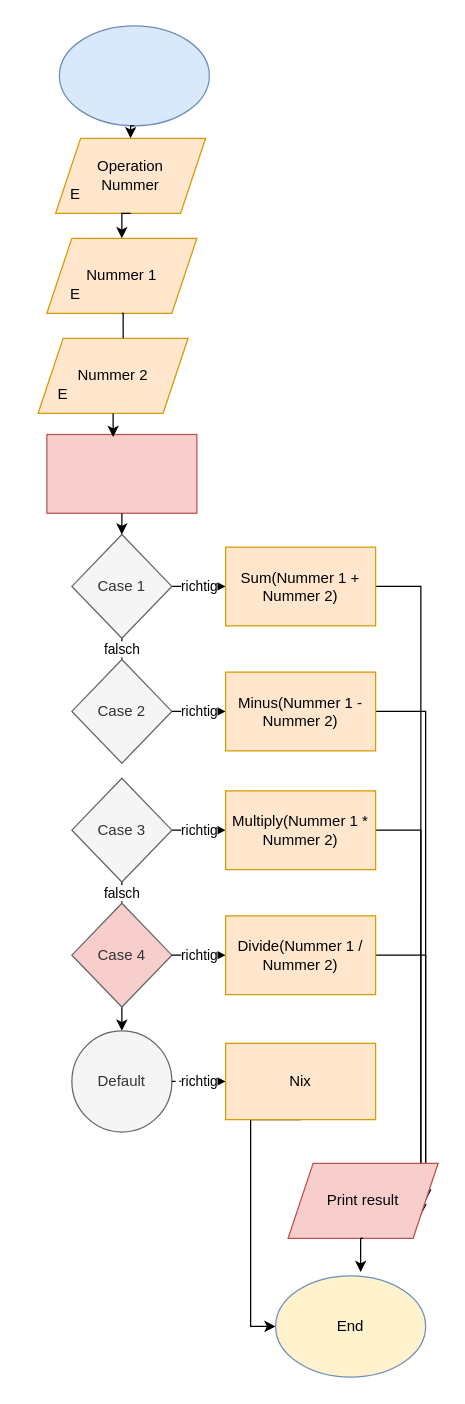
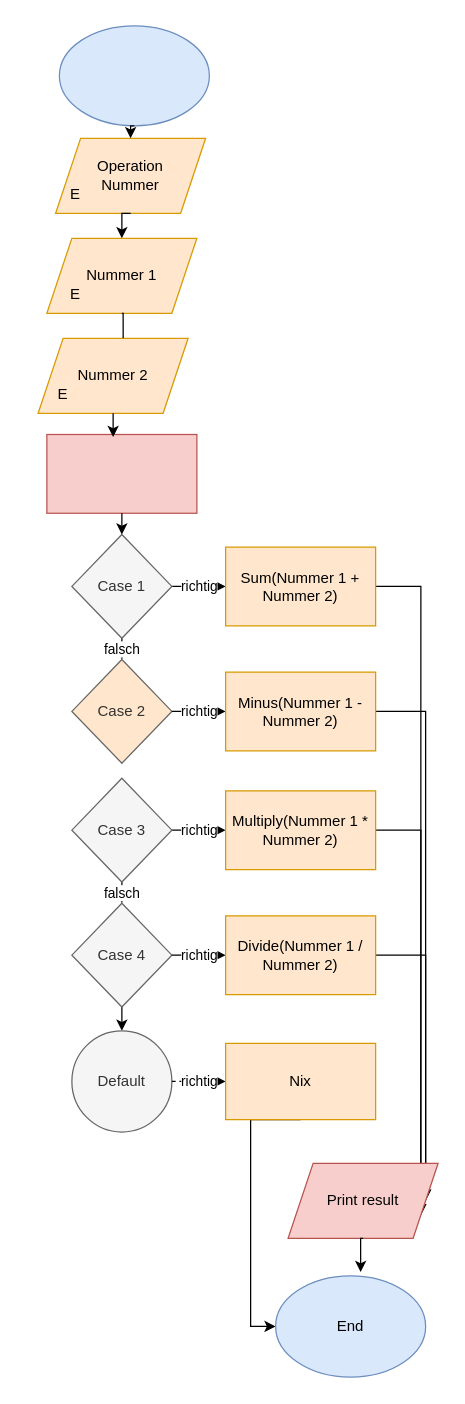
node "Case 2": fillcolor #f5f5f5 -> #ffe6cc
node "Case 4": fillcolor #f8cecc -> #f5f5f5
node "End": fillcolor #fff2cc -> #dae8fc
